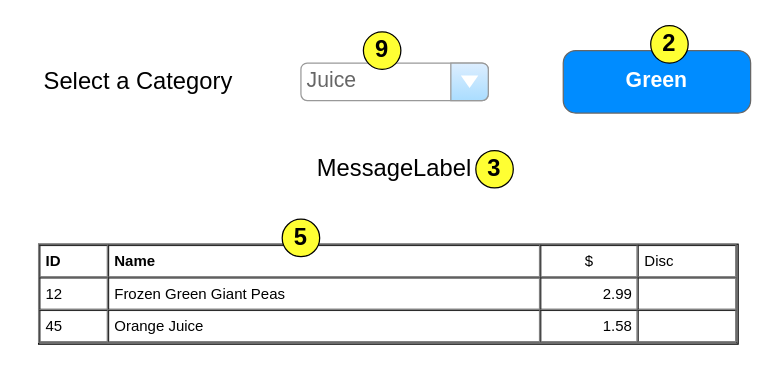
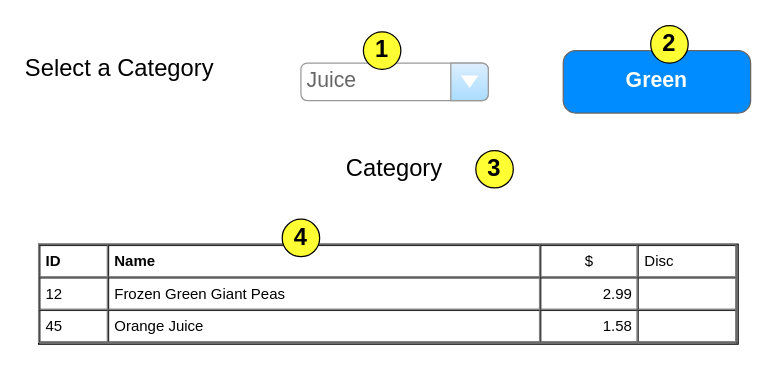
node "9": label "9" -> "1"
node "Select a Category": moved (138, 82) -> (119, 69)
node "MessageLabel": label "MessageLabel" -> "Category"
node "5": label "5" -> "4"
